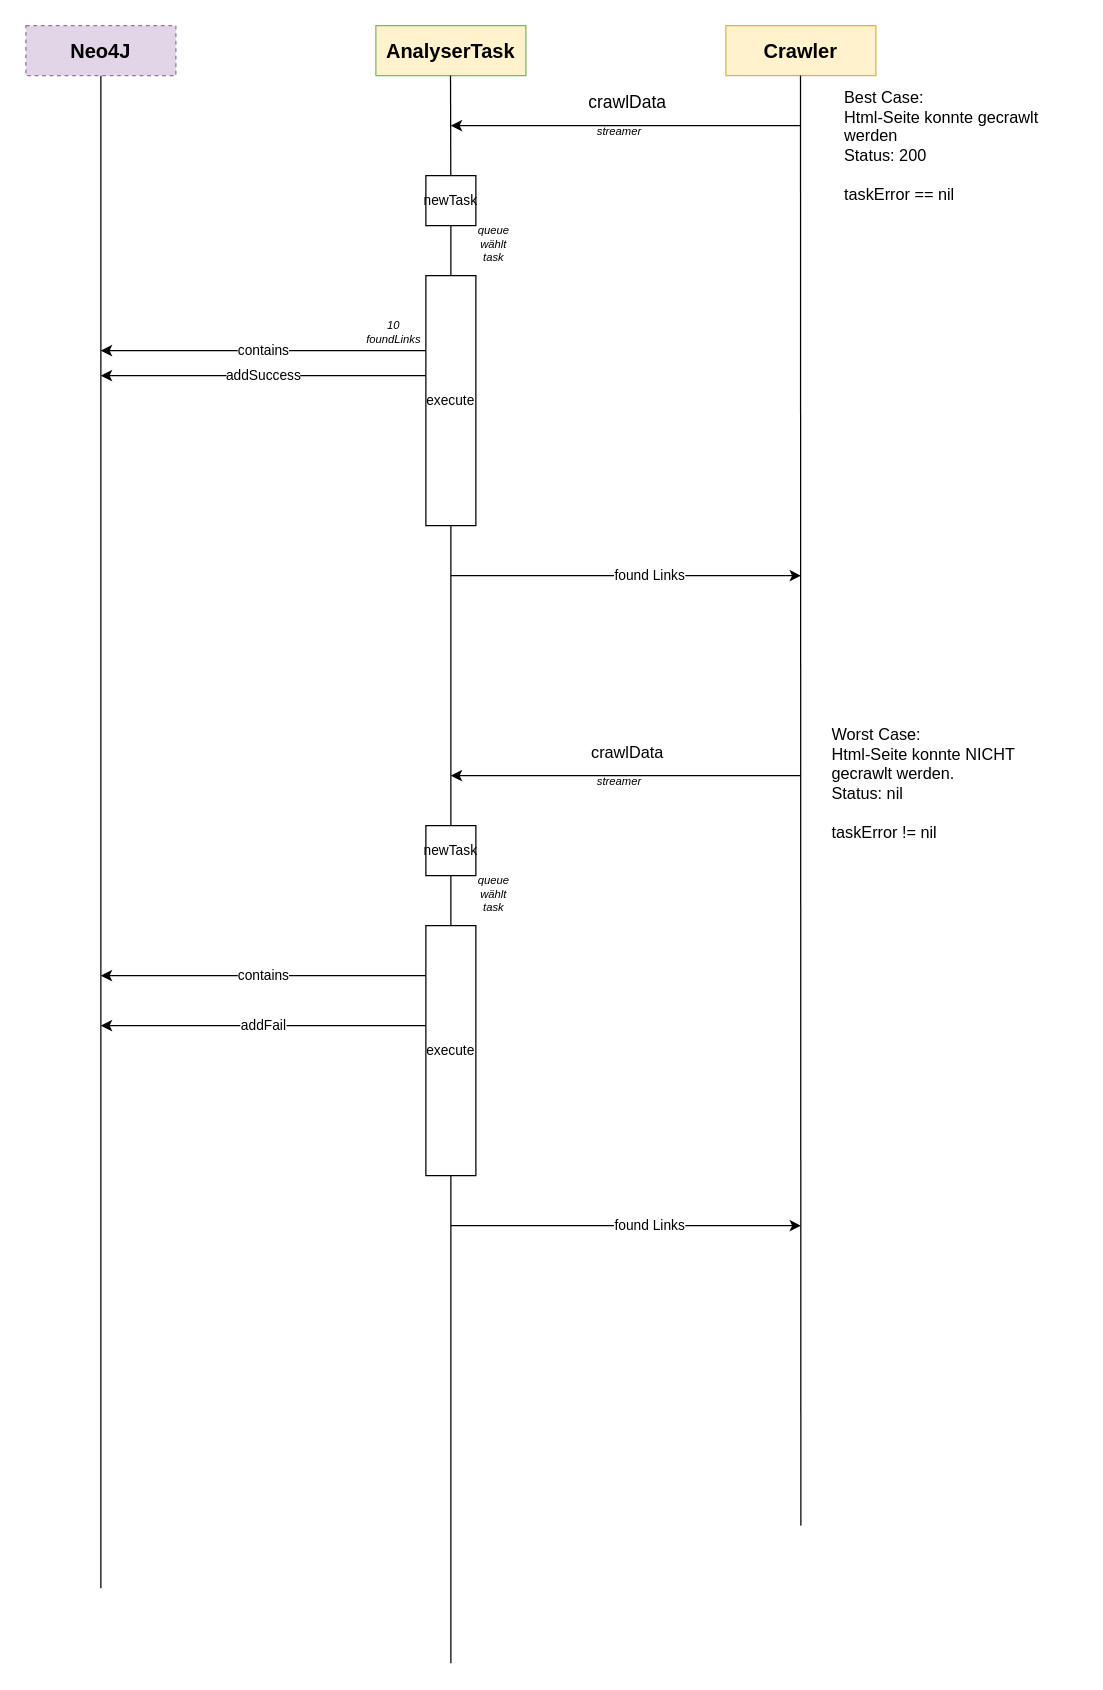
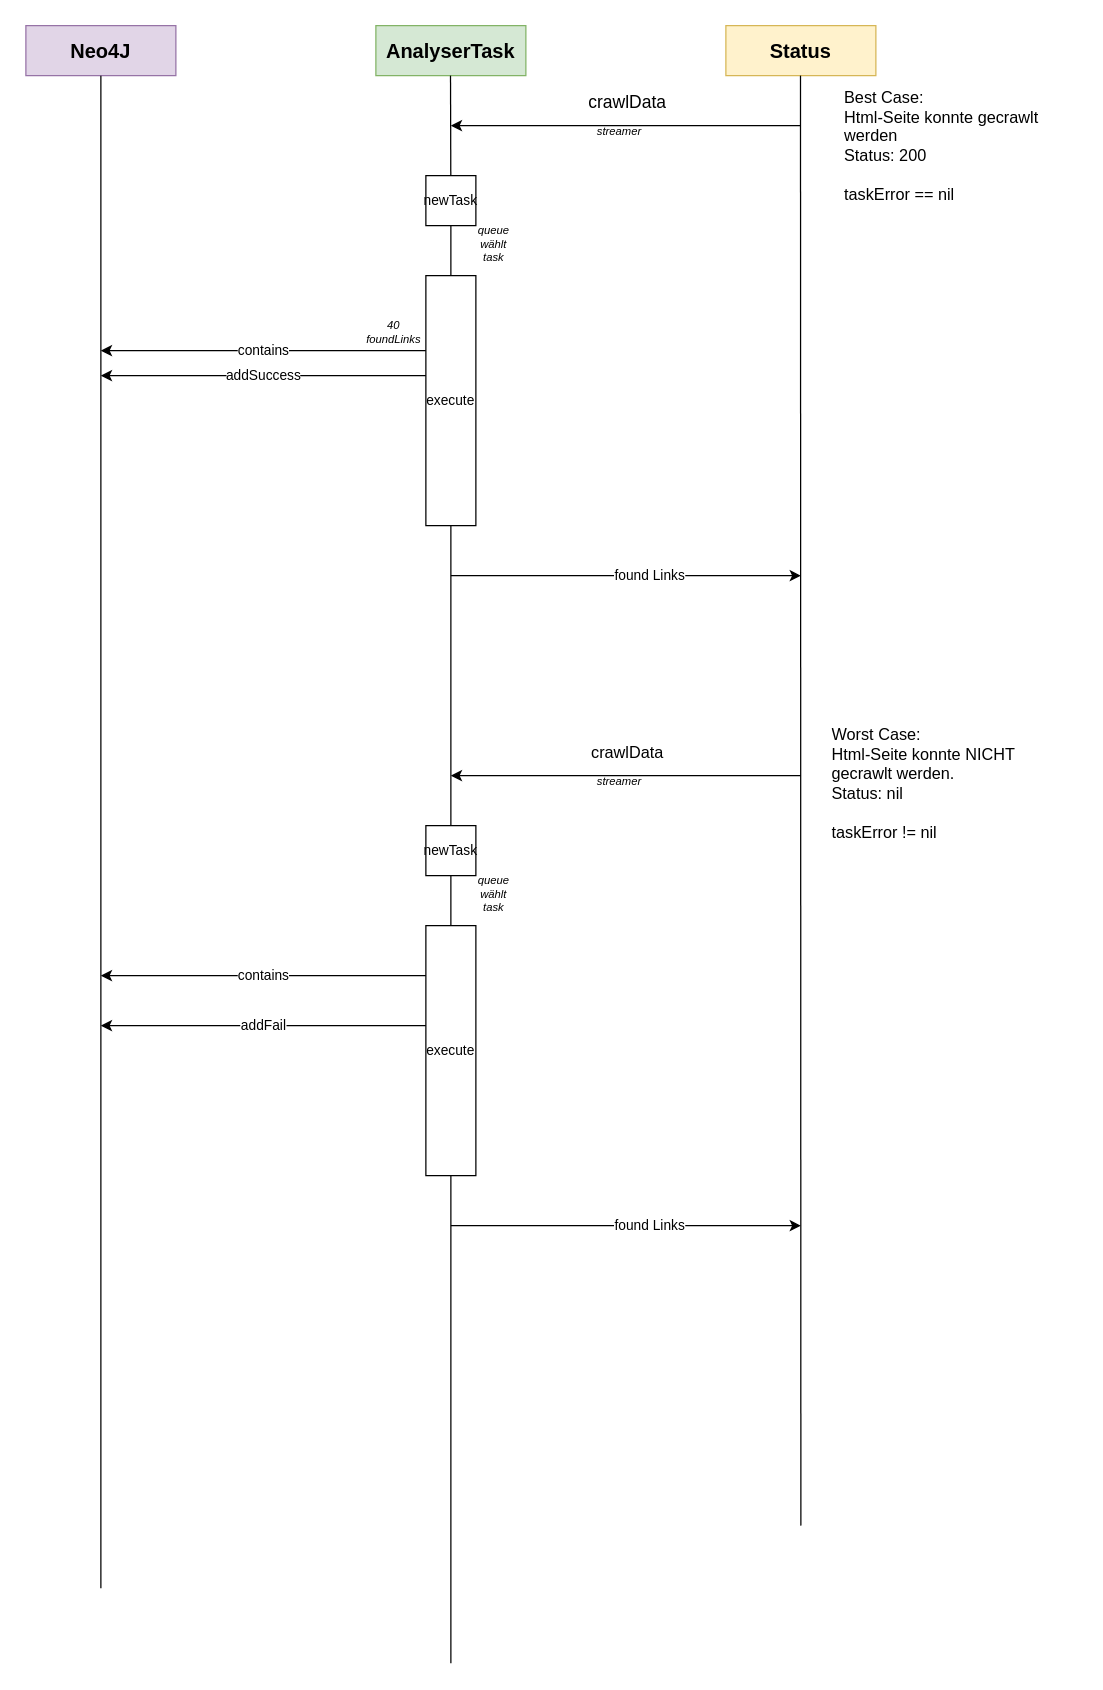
node "Neo4J": style dashed -> solid
node "AnalyserTask": fillcolor #fff2cc -> #d5e8d4
node "Crawler": label "Crawler" -> "Status"
node "10 foundLinks": label "10 foundLinks" -> "40 foundLinks"
